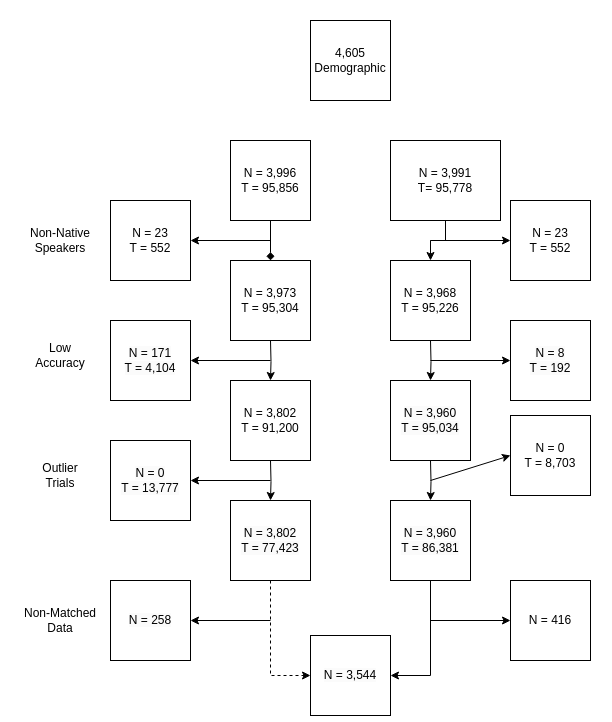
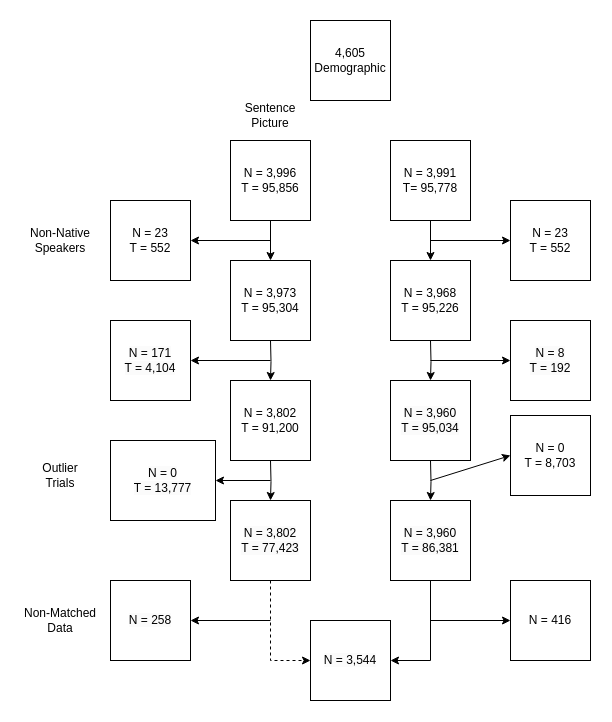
node "Sentence Picture": added
node "N = 3,991 T= 95,778": size 110x80 -> 80x80
edge "N = 3,996 T = 95,856" -> "N = 3,973 T = 95,304": arrowhead diamond -> classic
node "Low Accuracy": removed
node "N = 0T = 13,777": size 80x80 -> 105x80
node "N = 3,544": moved (351, 676) -> (351, 661)
